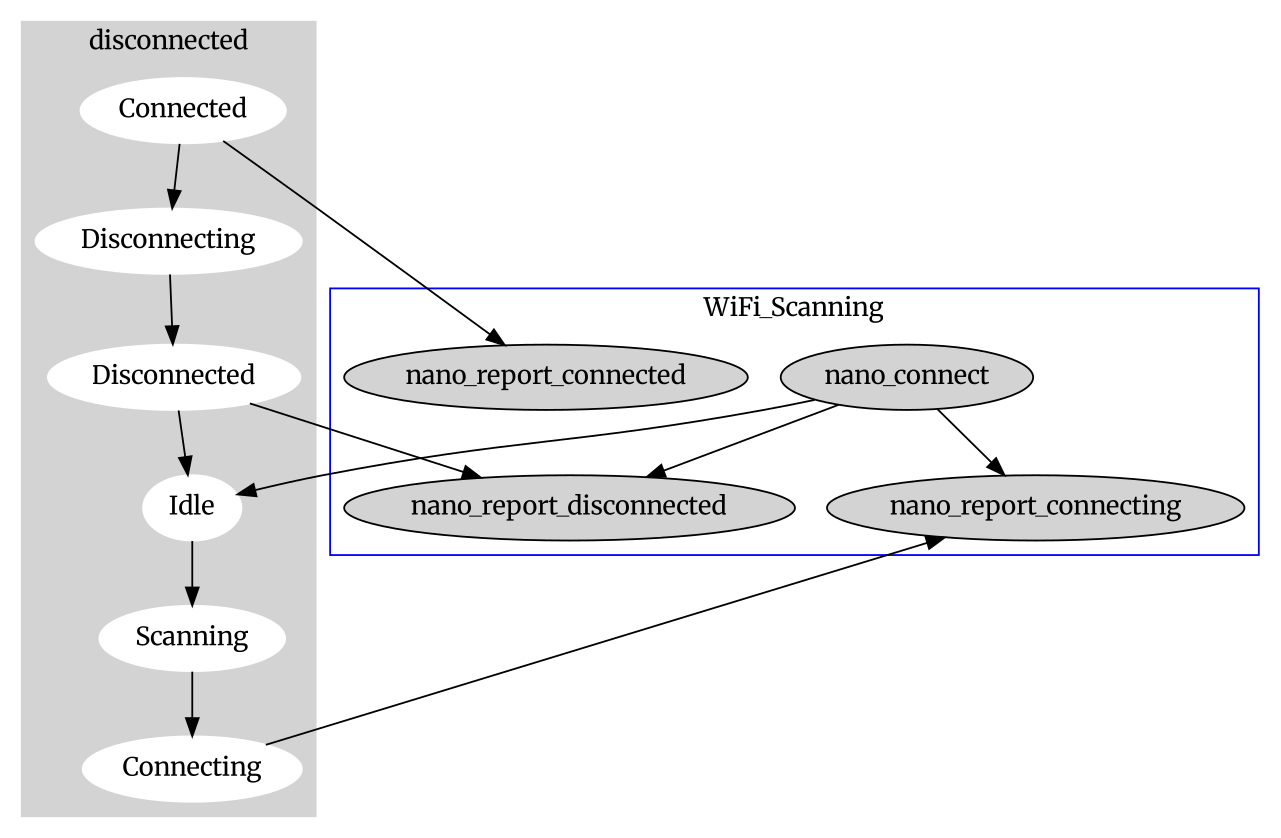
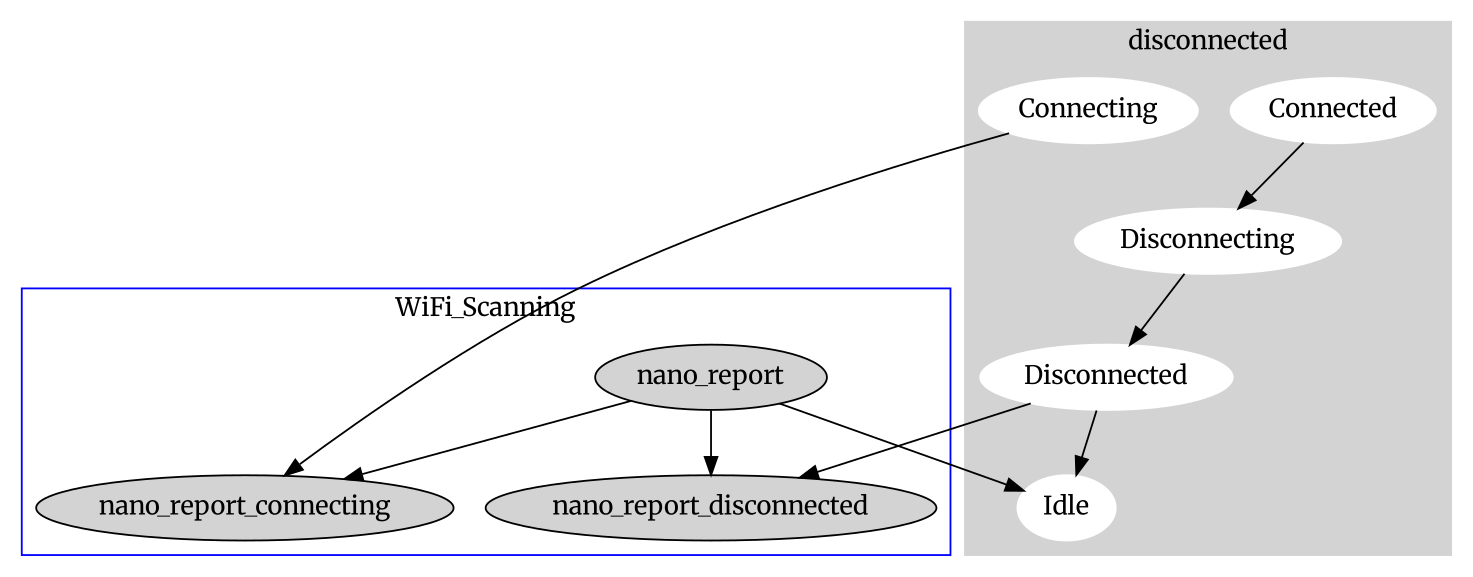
node "nano_report_connected": removed
node "nano_connect": label "nano_connect" -> "nano_report"
node "Scanning": removed
